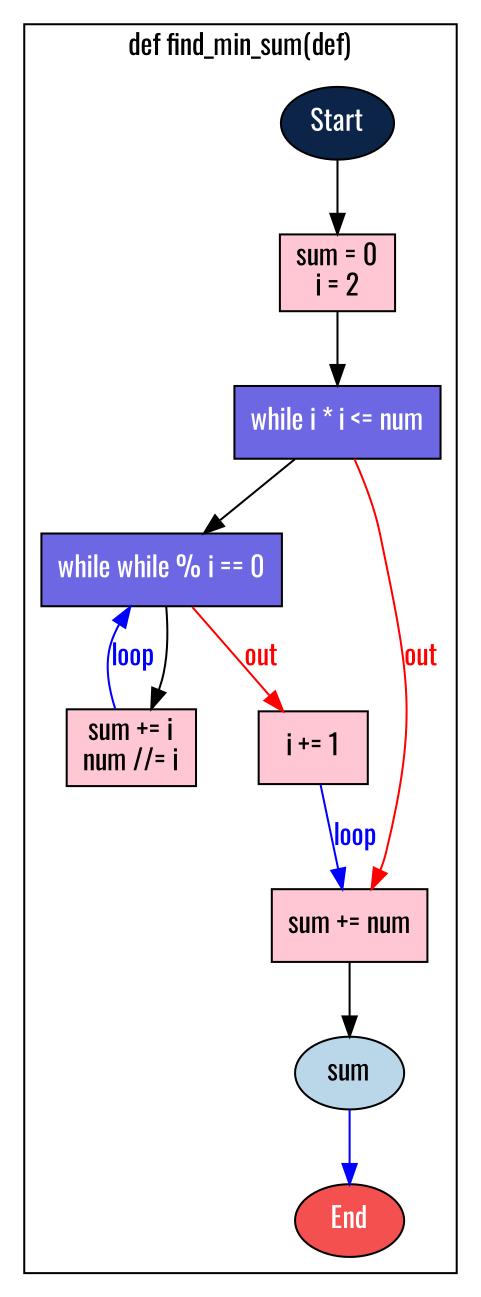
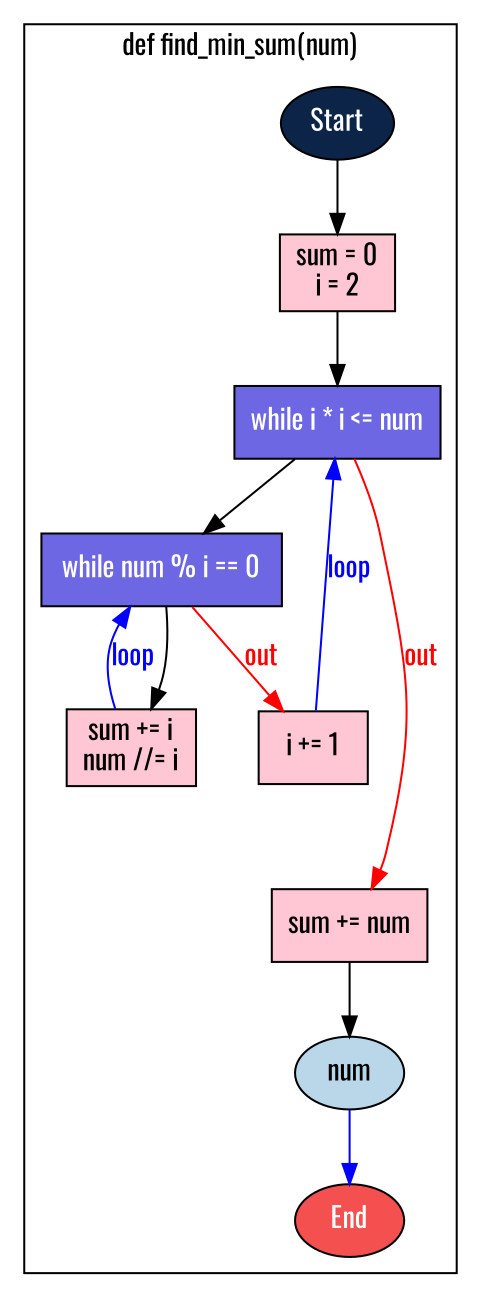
cluster "def find_min_sum(def)": label "def find_min_sum(def)" -> "def find_min_sum(num)"
node "while while % i == 0": label "while while % i == 0" -> "while num % i == 0"
edge "i += 1" -> "sum += num": now "i += 1" -> "while i * i <= num"
node "sum": label "sum" -> "num"
